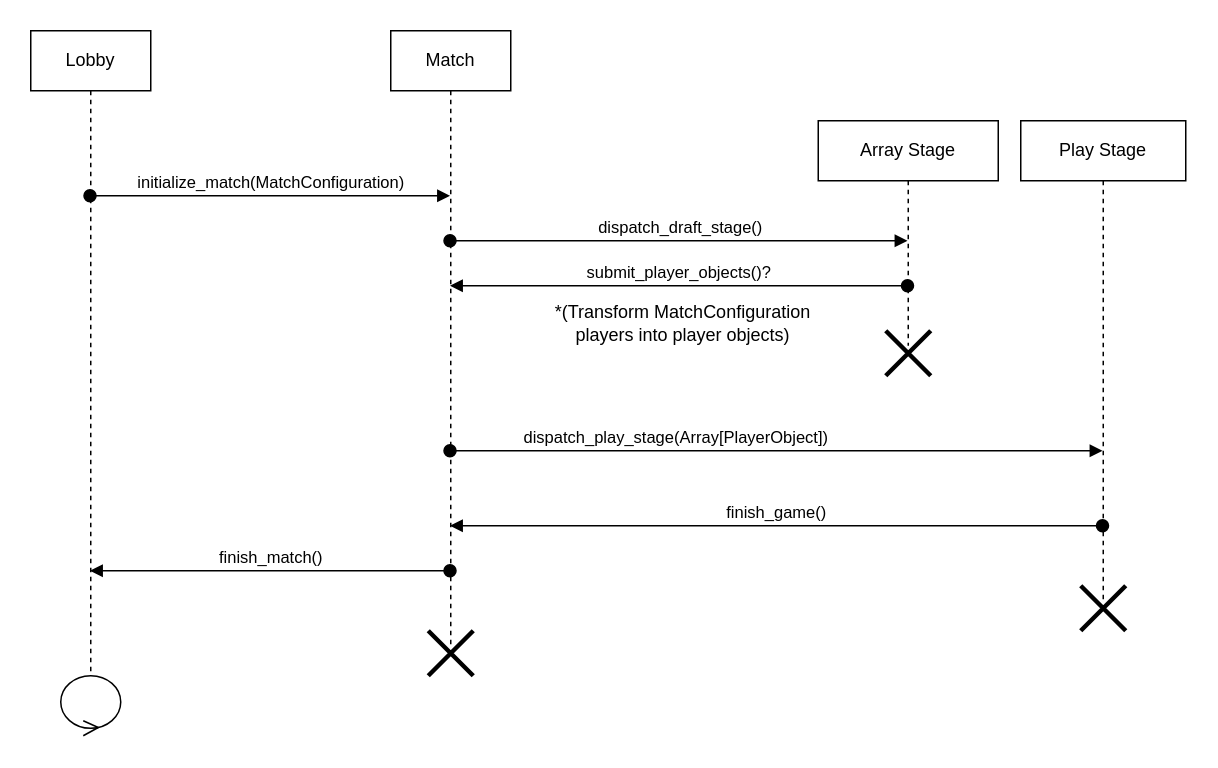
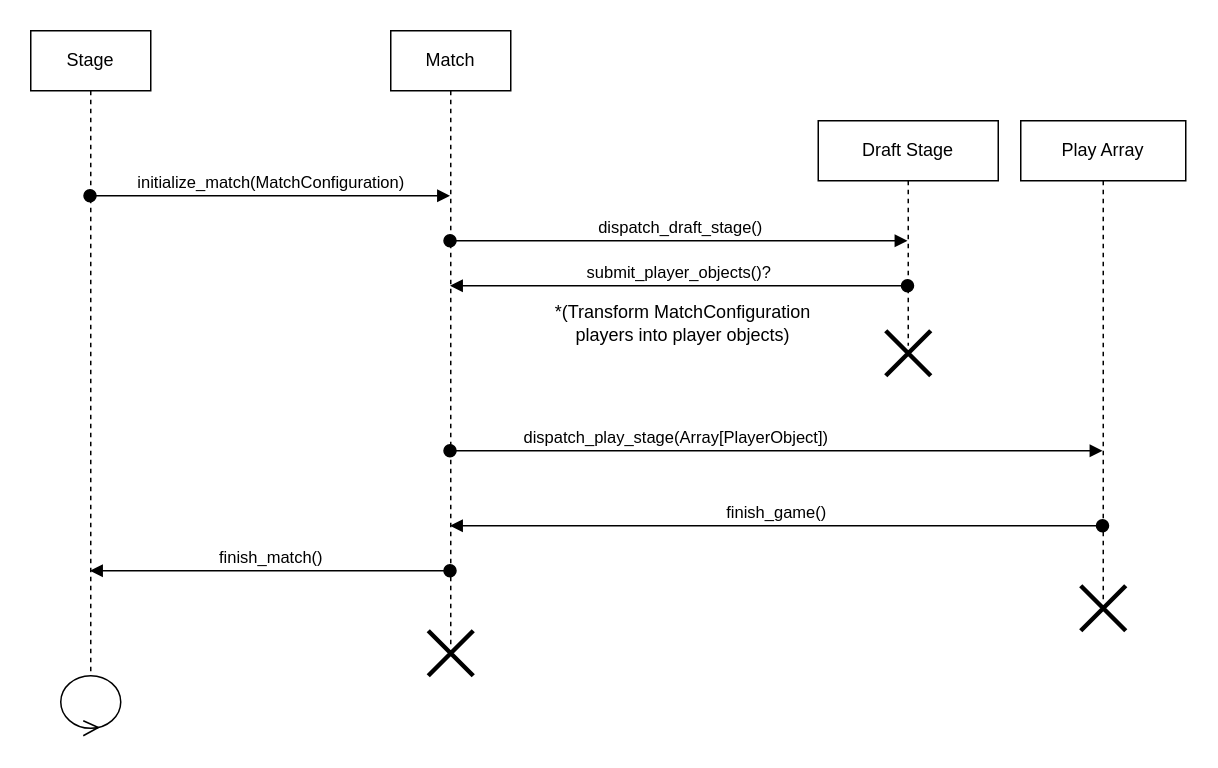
node "Lobby": label "Lobby" -> "Stage"
node "Array Stage": label "Array Stage" -> "Draft Stage"
node "Play Stage": label "Play Stage" -> "Play Array"
